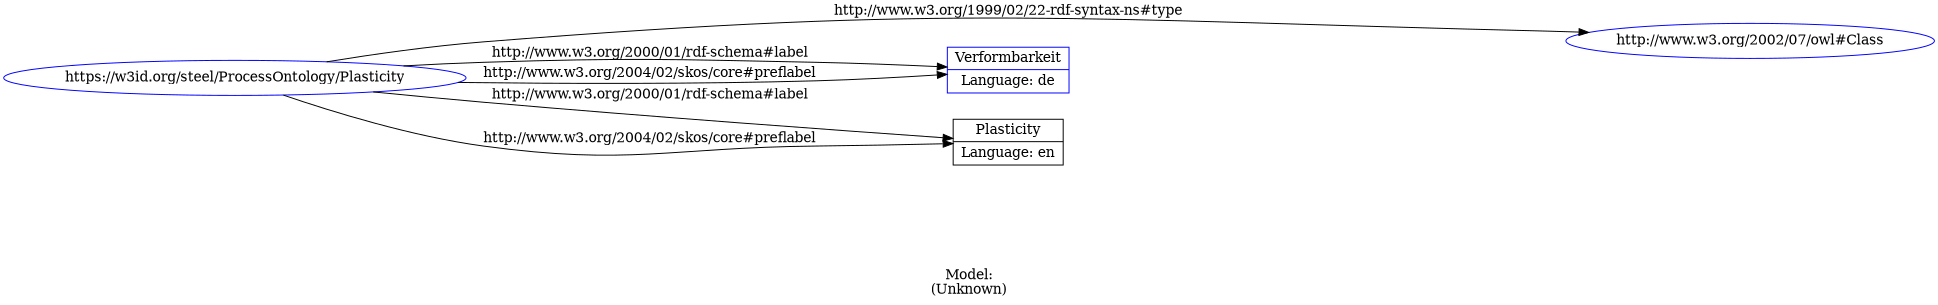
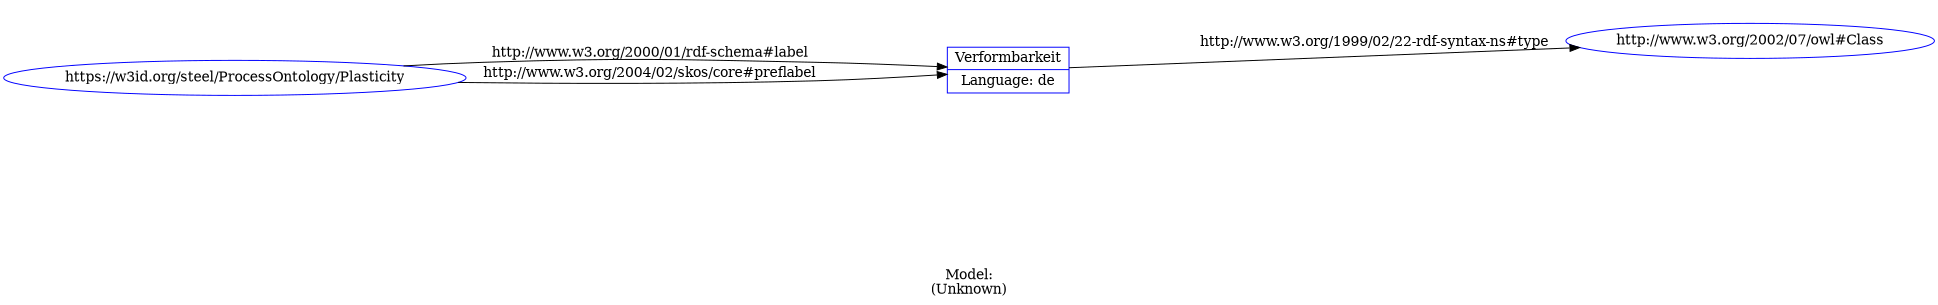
edge "https://w3id.org/steel/ProcessOntology/Plasticity" -> "http://www.w3.org/2002/07/owl#Class": now "Verformbarkeit" -> "http://www.w3.org/2002/07/owl#Class"
node "Plasticity": removed
